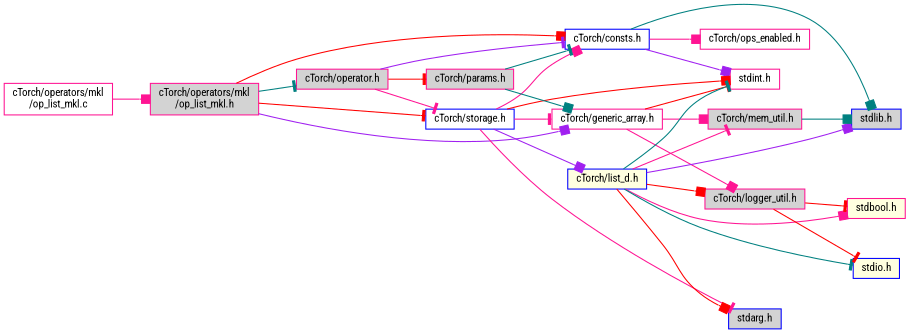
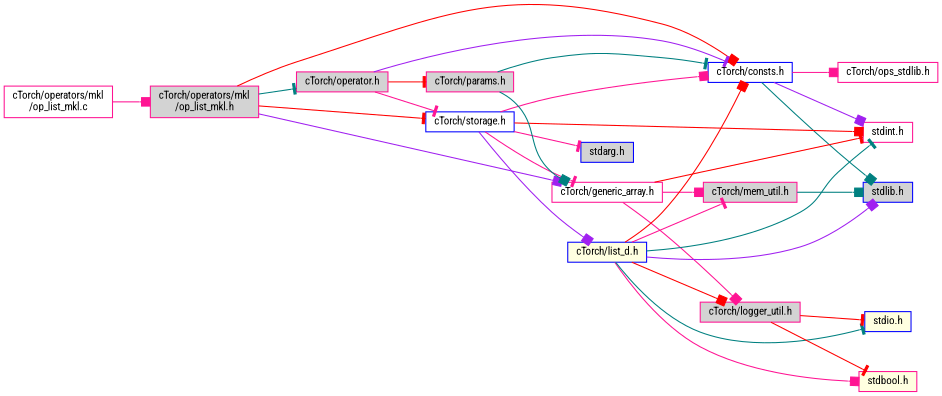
node "cTorch/ops_enabled.h": label "cTorch/ops_enabled.h" -> "cTorch/ops_stdlib.h"
edge "cTorch/list_d.h" -> "stdarg.h": now "cTorch/list_d.h" -> "cTorch/consts.h"
